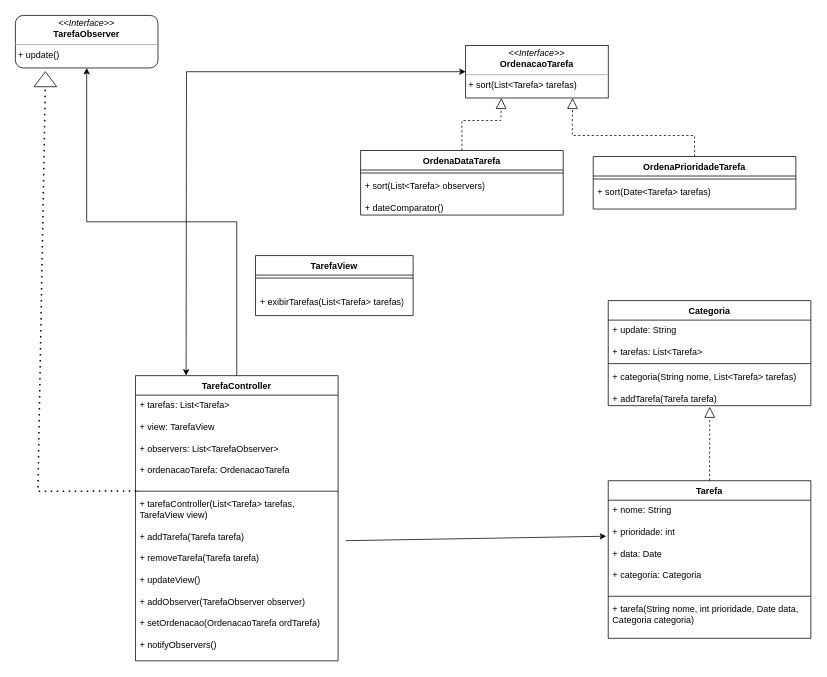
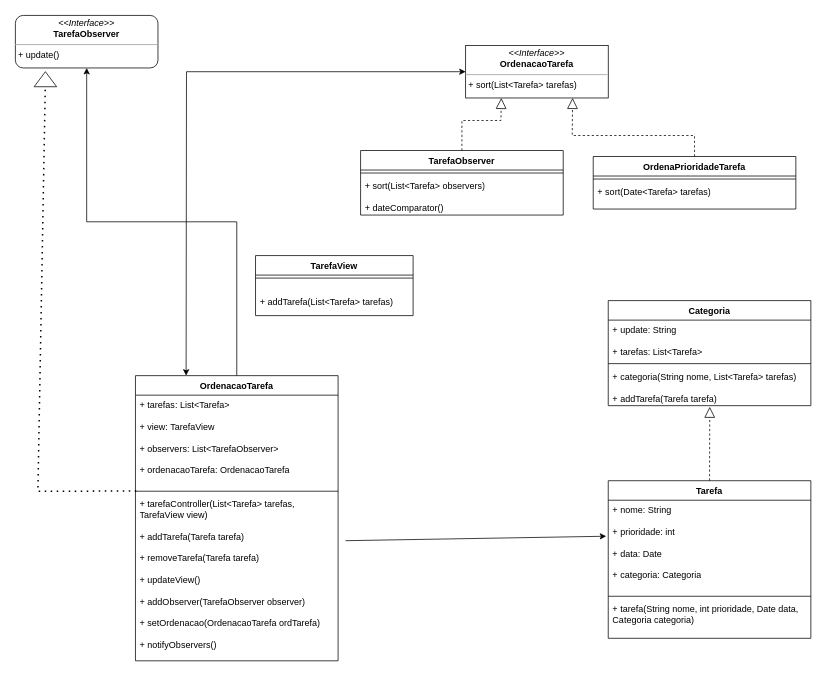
node "OrdenaDataTarefa": label "OrdenaDataTarefa" -> "TarefaObserver"
node "+ exibirTarefas(List<Tarefa> tarefas)": label "+ exibirTarefas(List<Tarefa> tarefas)" -> "+ addTarefa(List<Tarefa> tarefas)"
node "TarefaController": label "TarefaController" -> "OrdenacaoTarefa"
